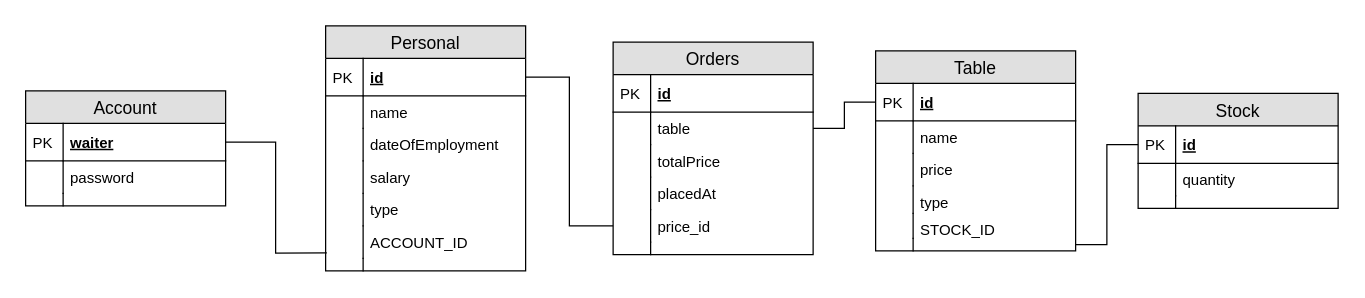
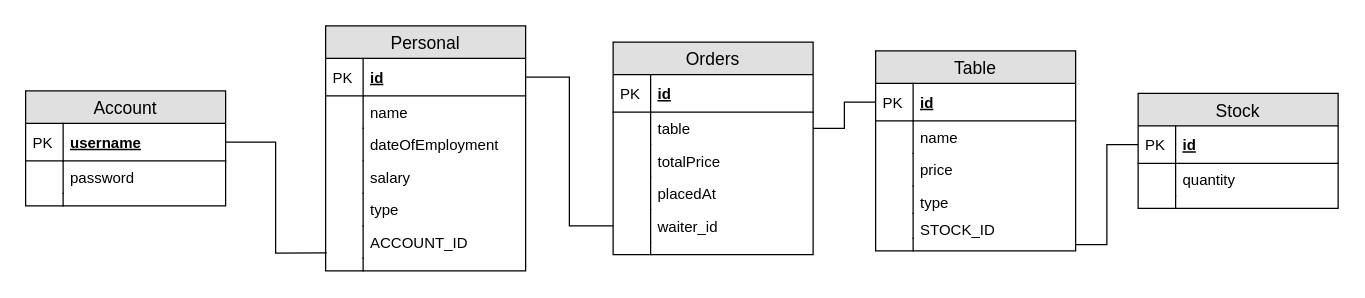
node "waiter": label "waiter" -> "username"
node "price_id": label "price_id" -> "waiter_id"
